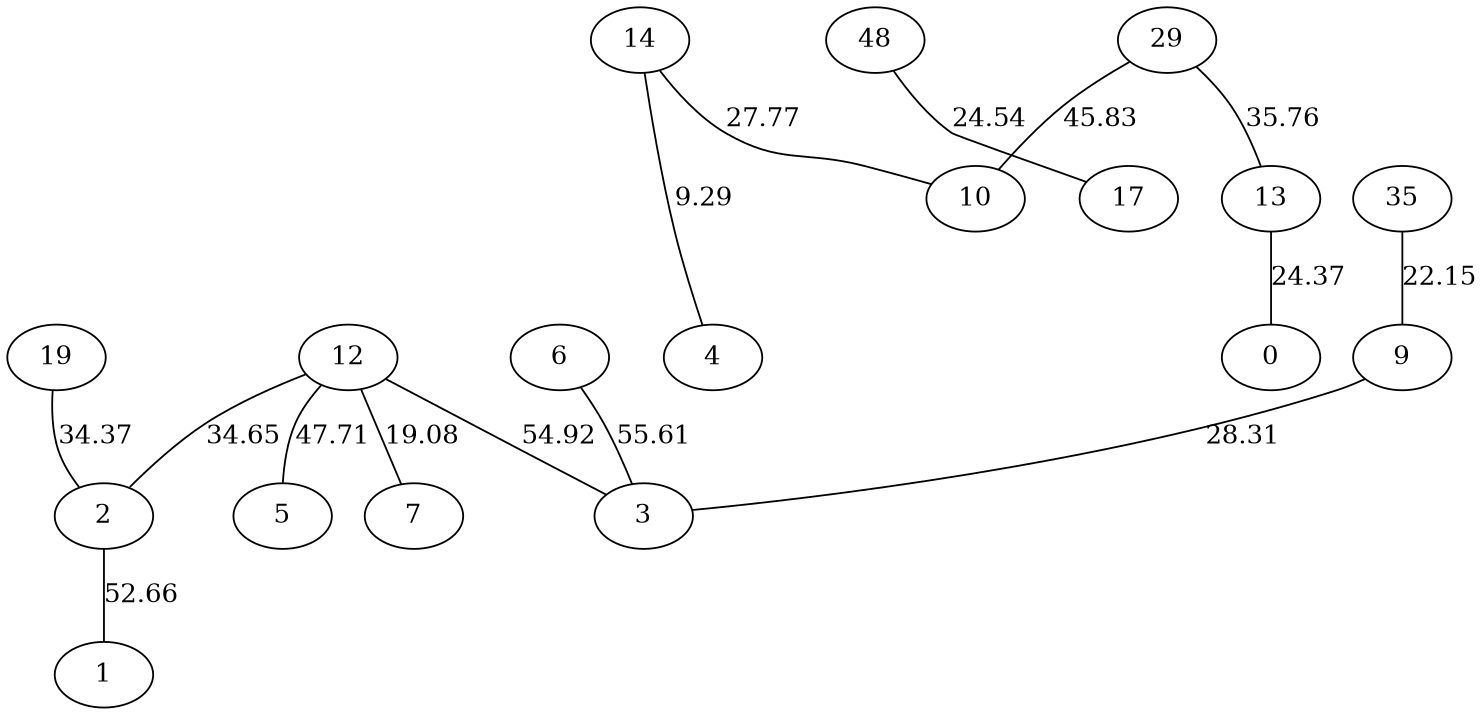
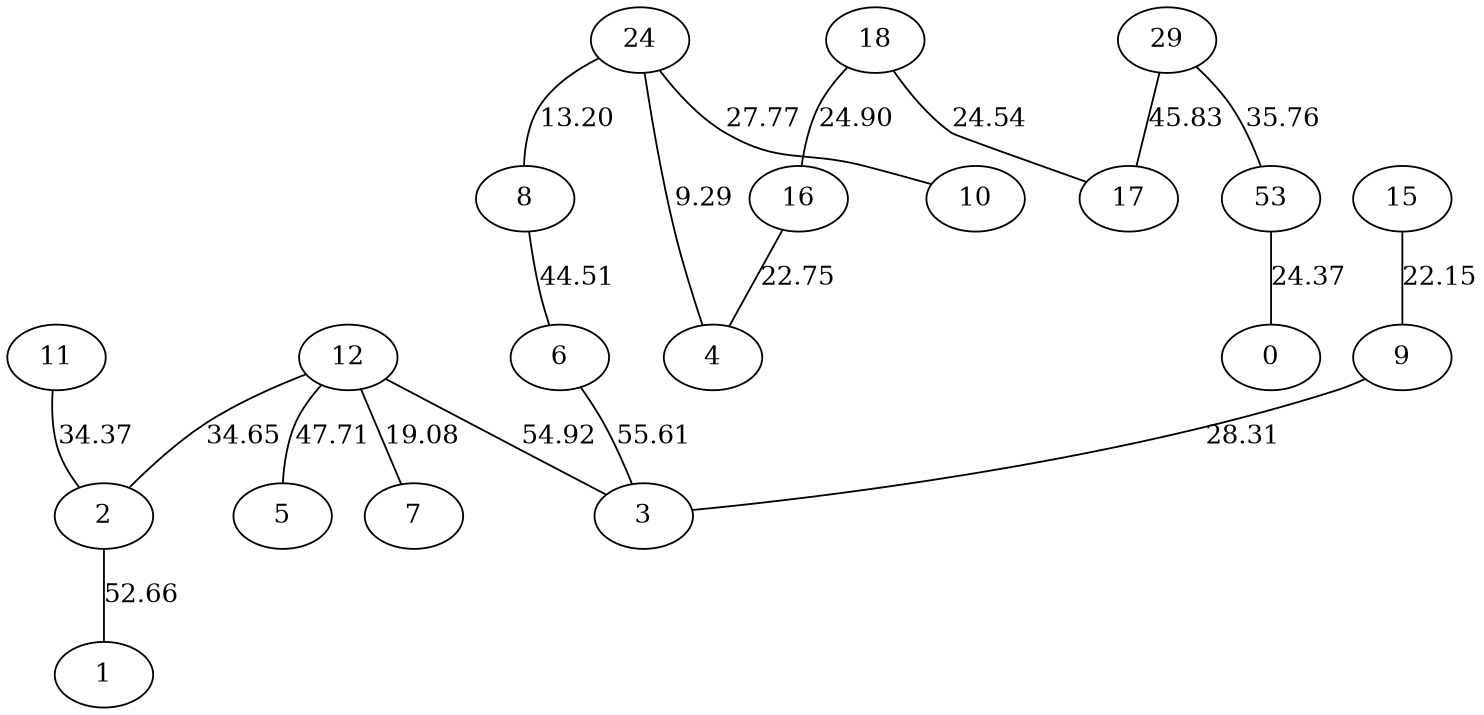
node "14": label "14" -> "24"
node "48": label "48" -> "18"
edge "29" -- "10": now "29" -- "17"
node "8": added
node "16": added
node "13": label "13" -> "53"
node "35": label "35" -> "15"
node "19": label "19" -> "11"
